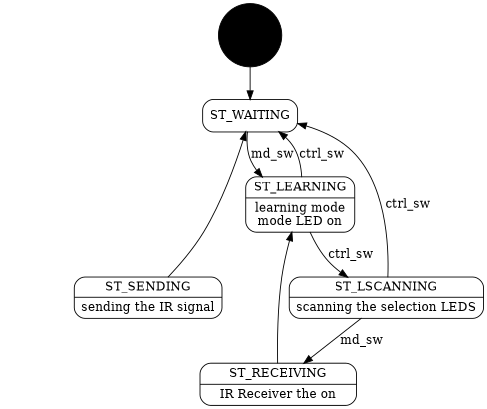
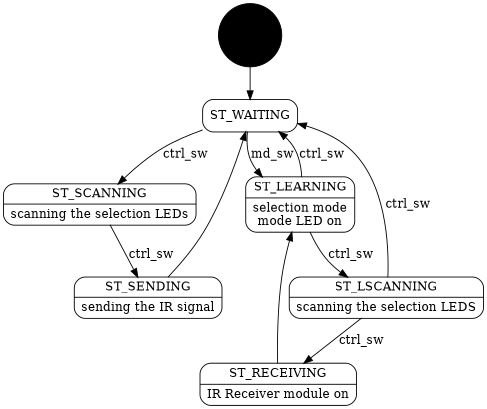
node "ST_SCANNING": added
node "ST_LEARNING": text "learning mode" -> "selection mode"
edge "ST_LSCANNING" -> "ST_RECEIVING": label "md_sw" -> "ctrl_sw"
node "ST_RECEIVING": text "IR Receiver the on" -> "IR Receiver module on"
